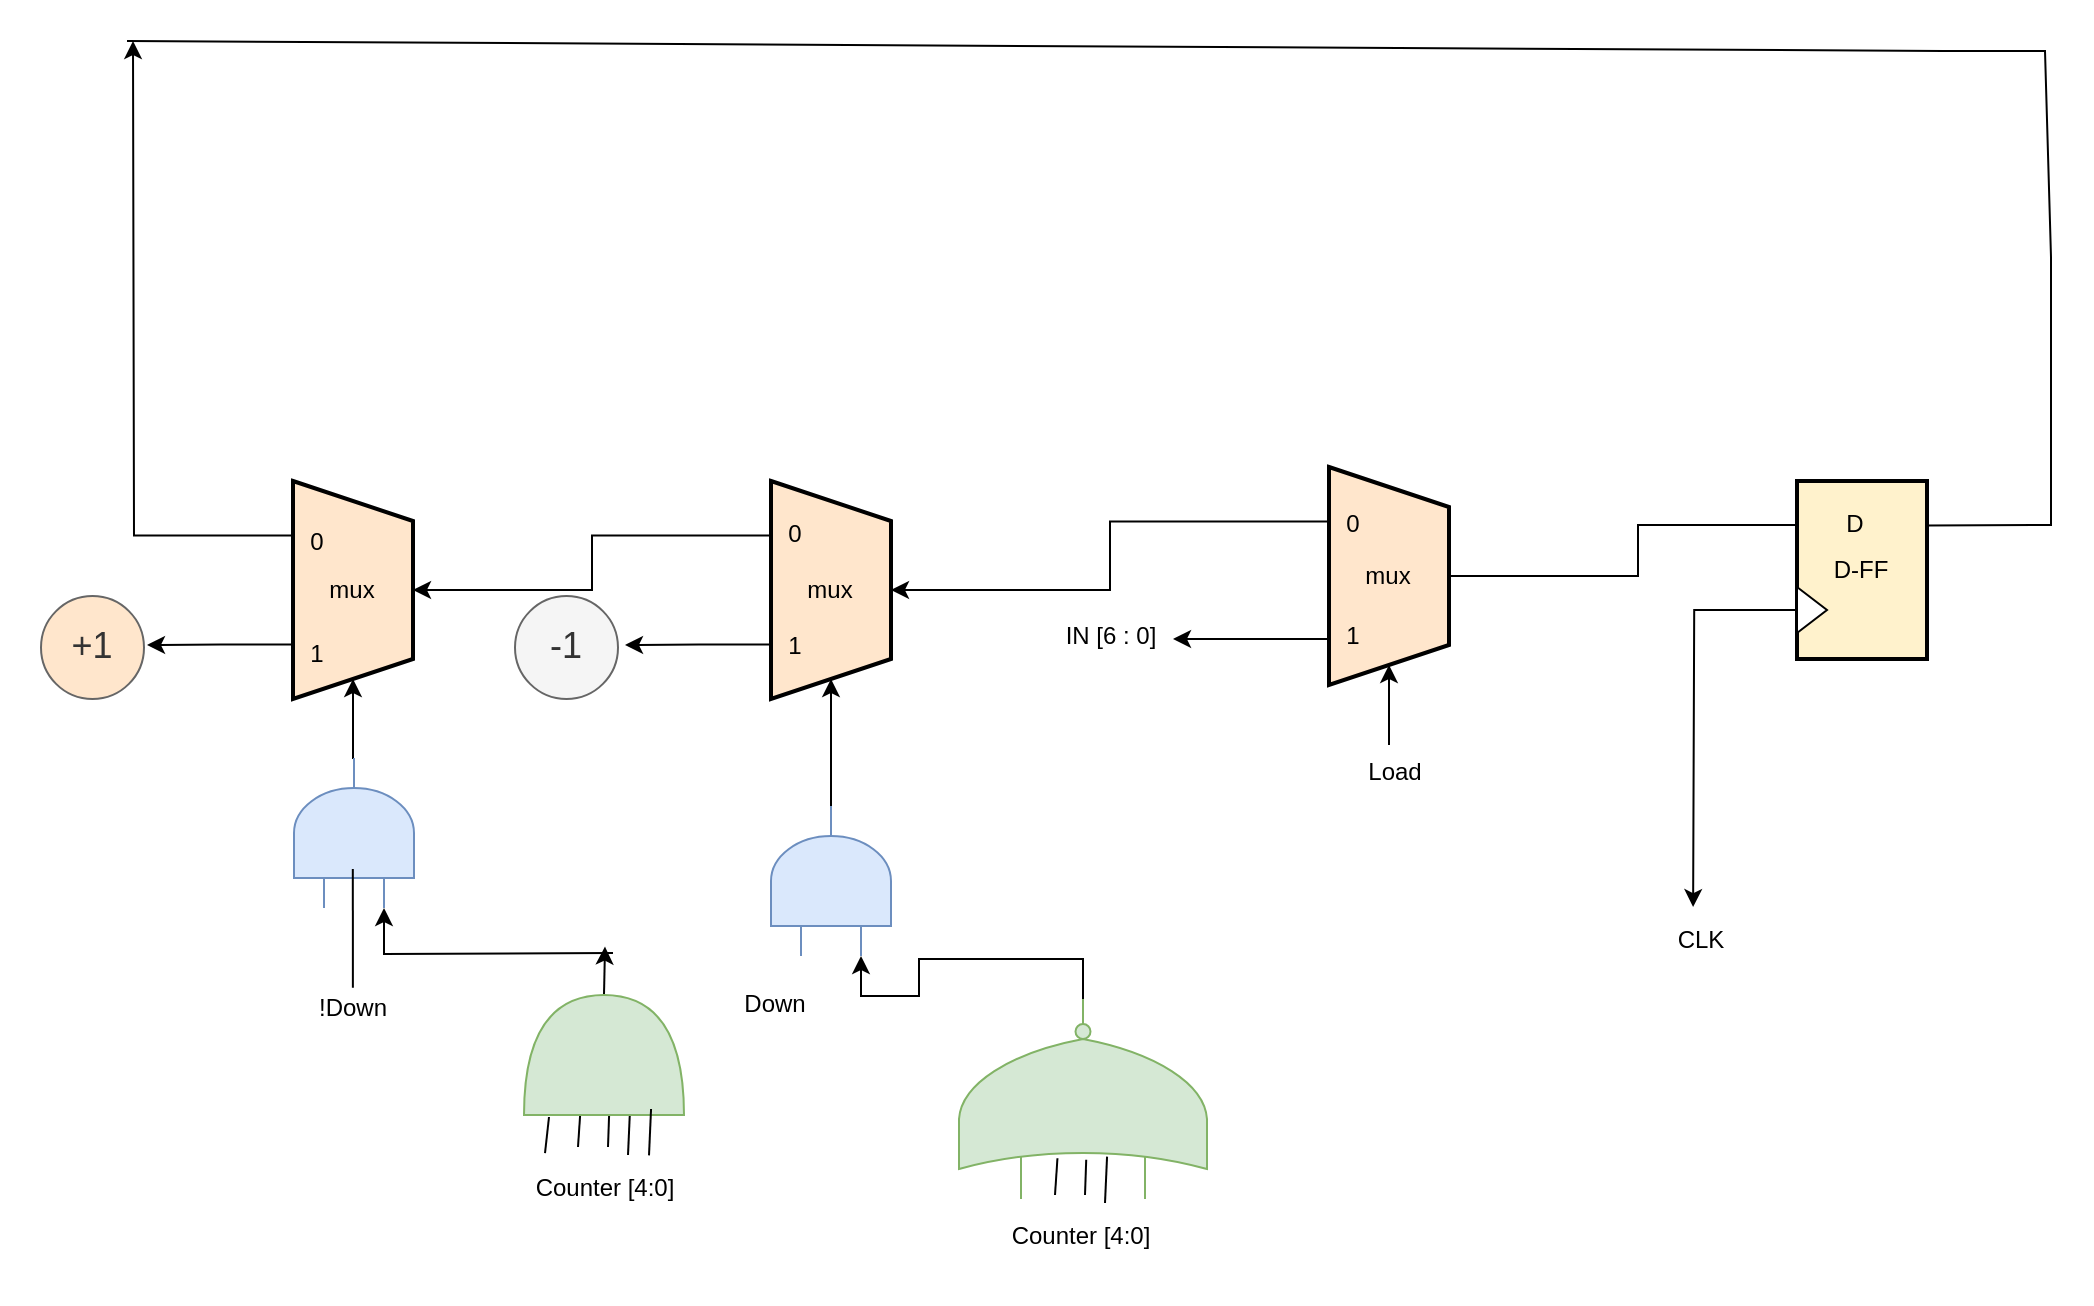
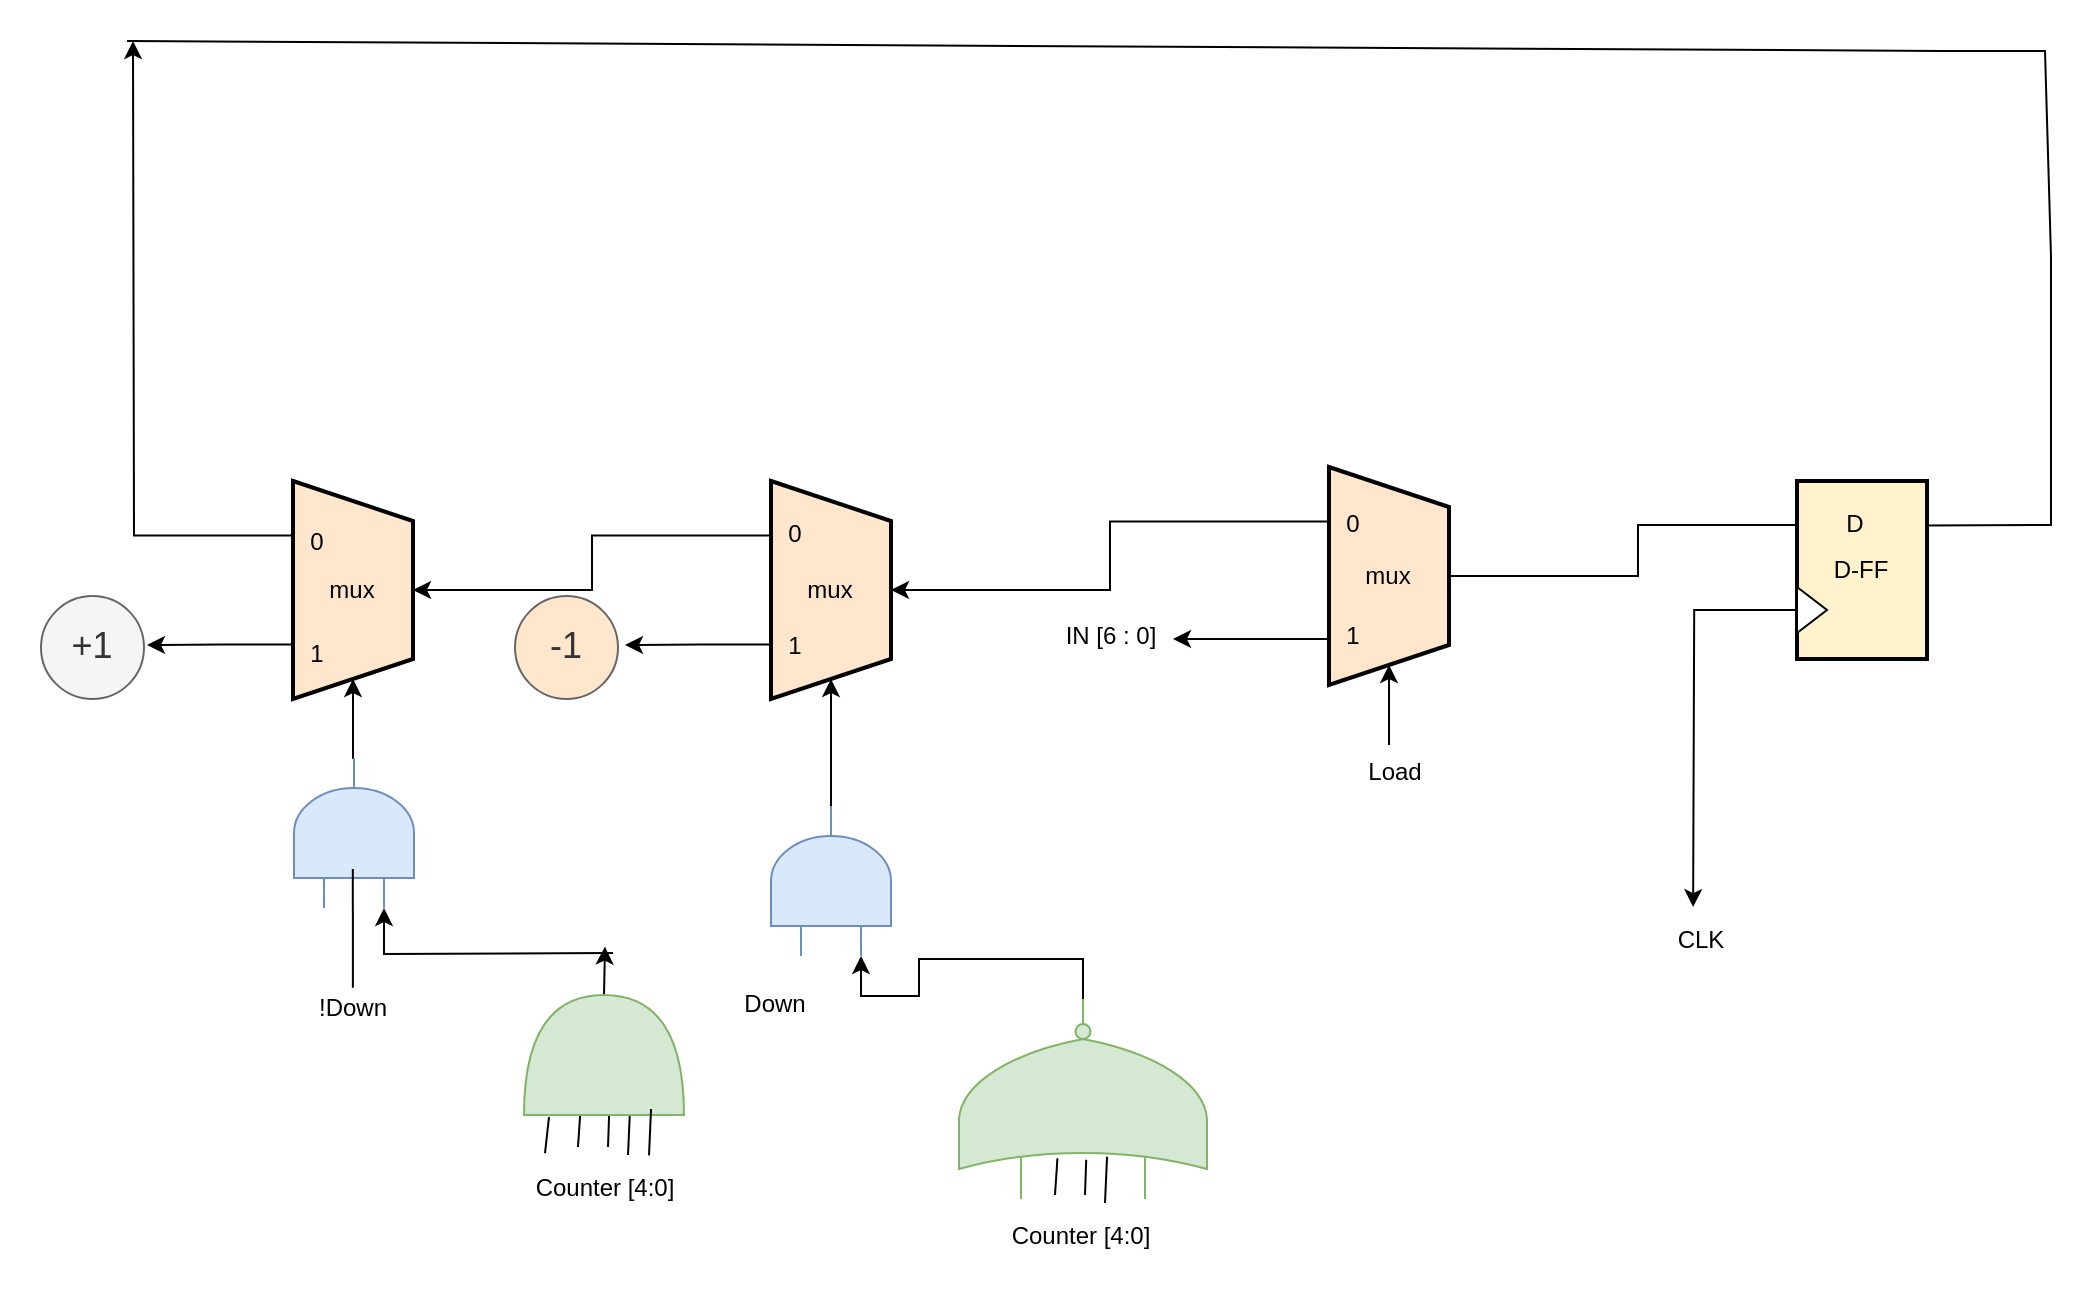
node "+1": fillcolor #ffe6cc -> #f5f5f5
node "-1": fillcolor #f5f5f5 -> #ffe6cc
